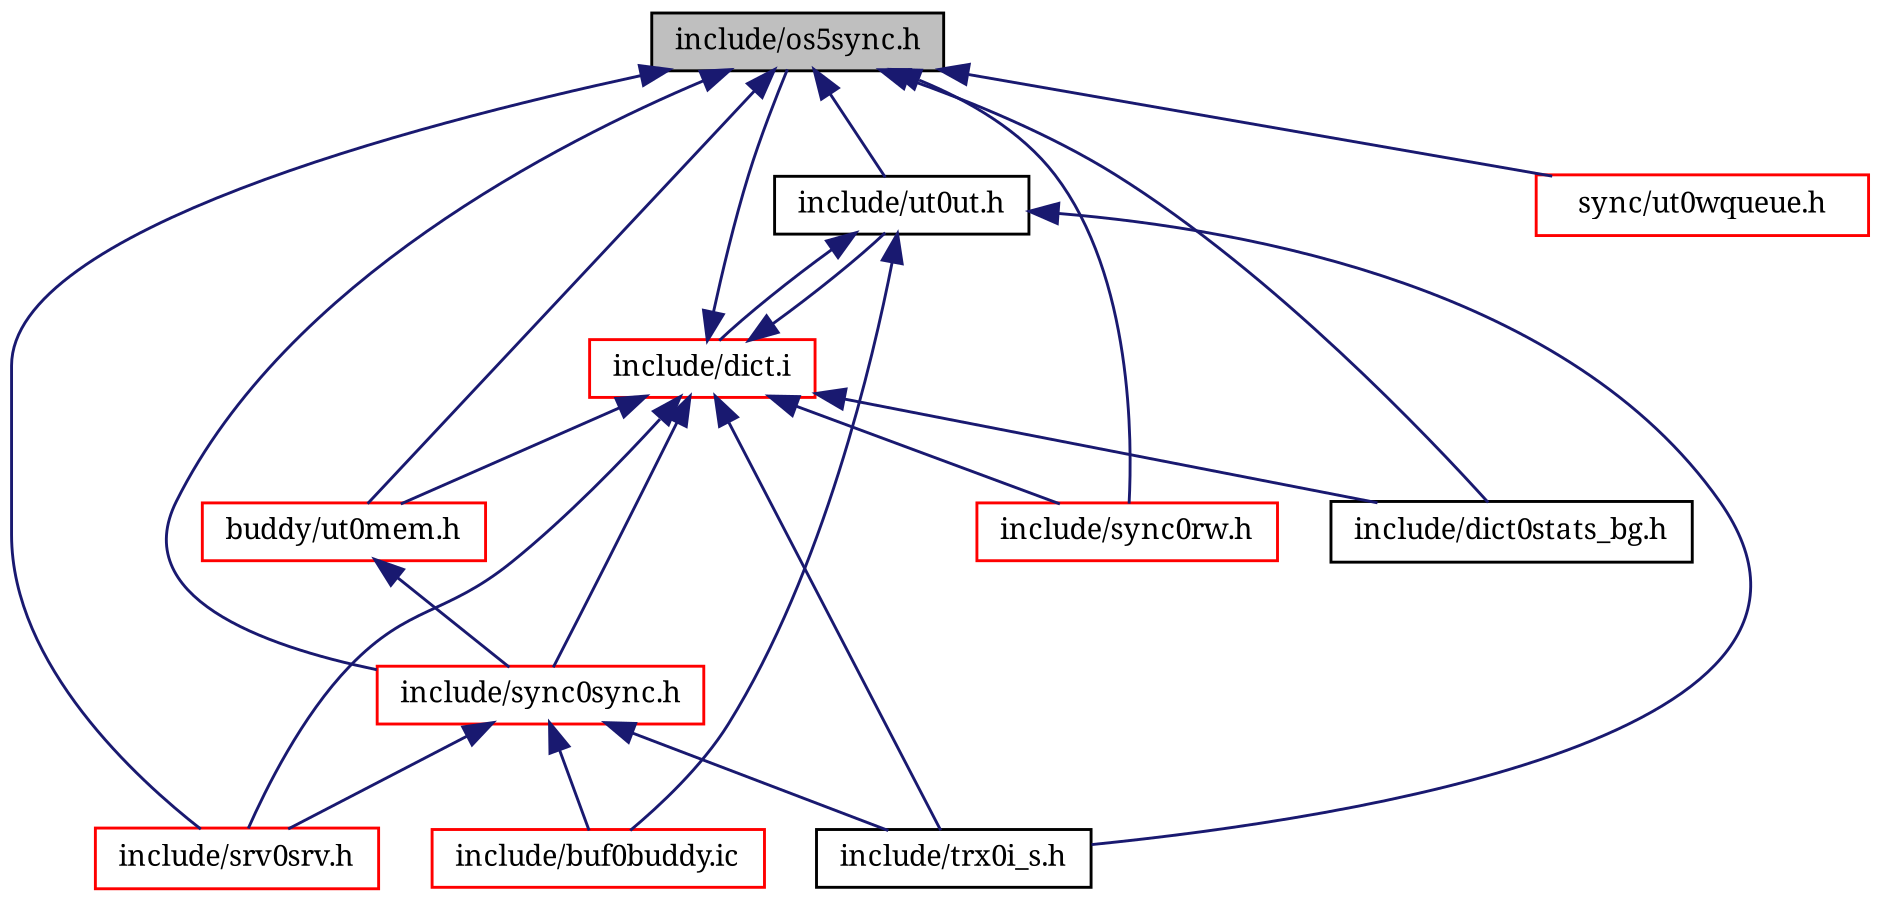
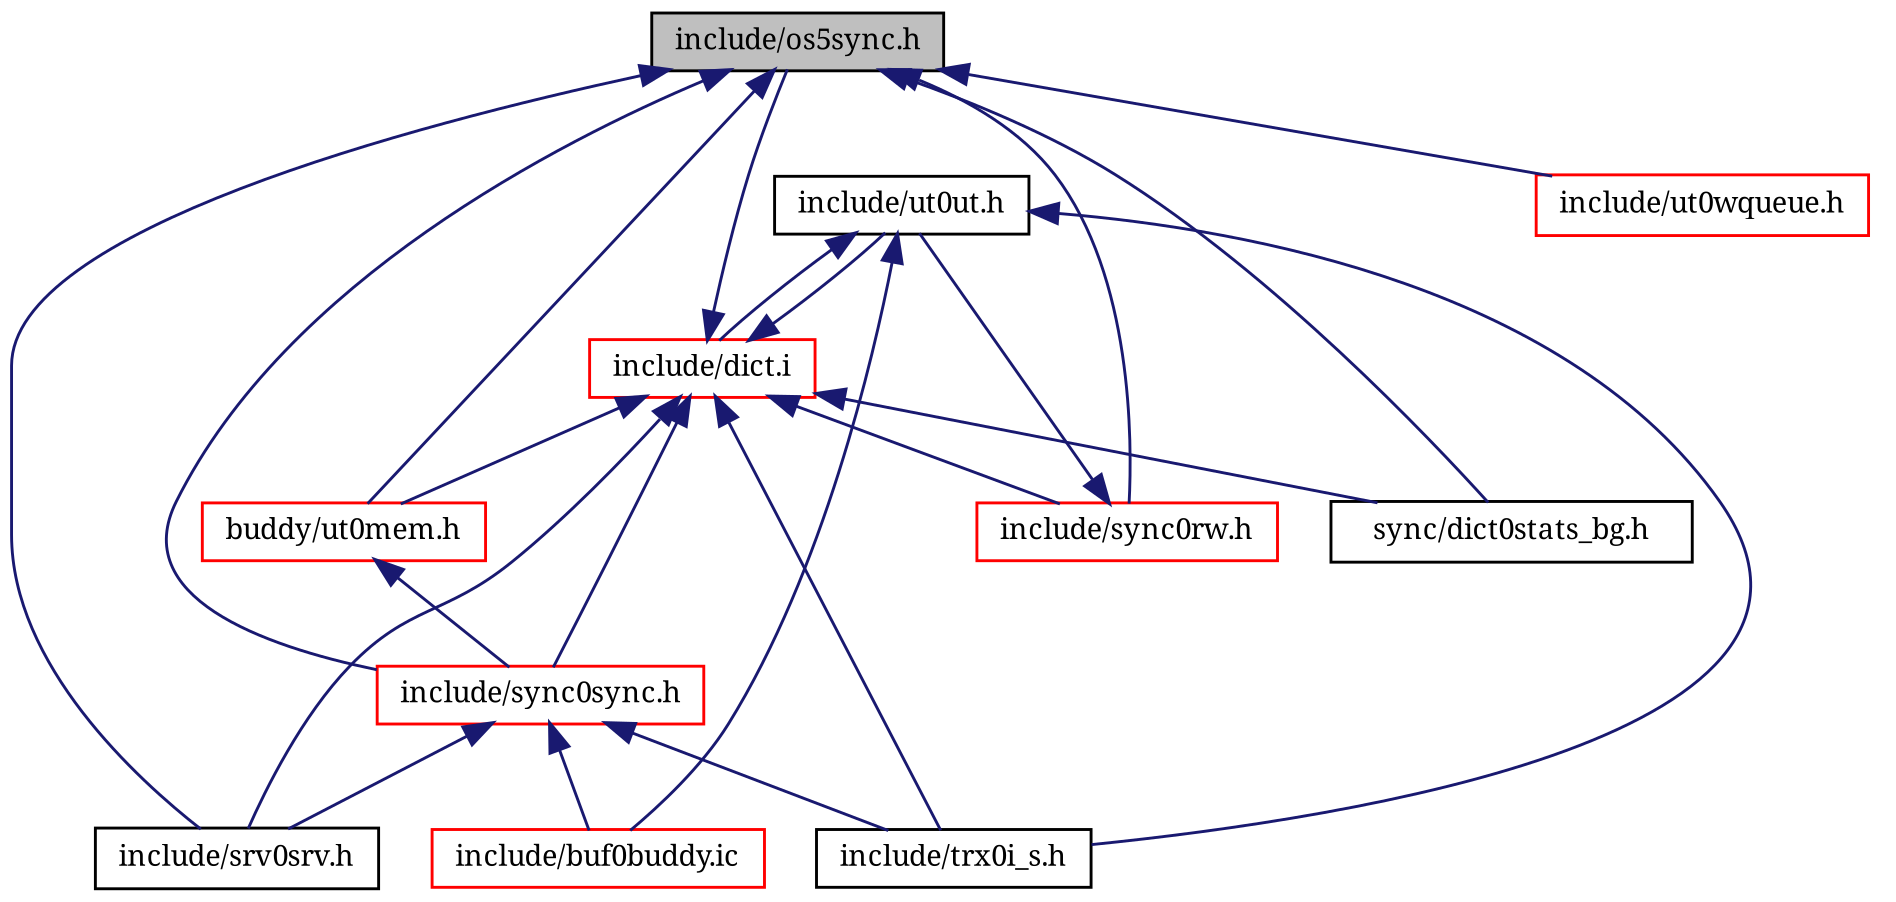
edge "include/ut0ut.h" -> "include/os5sync.h": now "include/ut0ut.h" -> "include/sync0rw.h"
node "sync/ut0wqueue.h": label "sync/ut0wqueue.h" -> "include/ut0wqueue.h"
node "include/dict0stats_bg.h": label "include/dict0stats_bg.h" -> "sync/dict0stats_bg.h"
node "include/srv0srv.h": color red -> black
